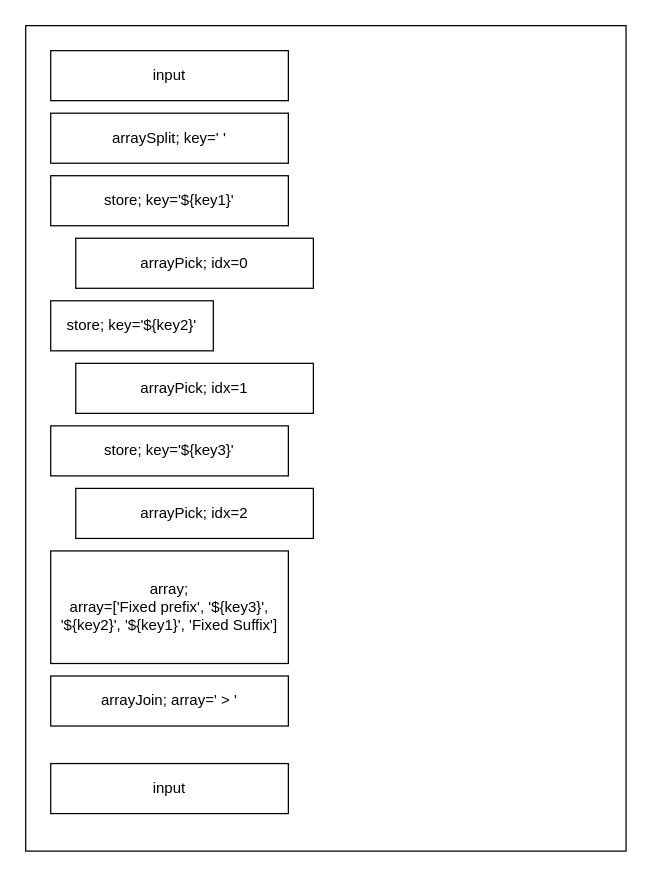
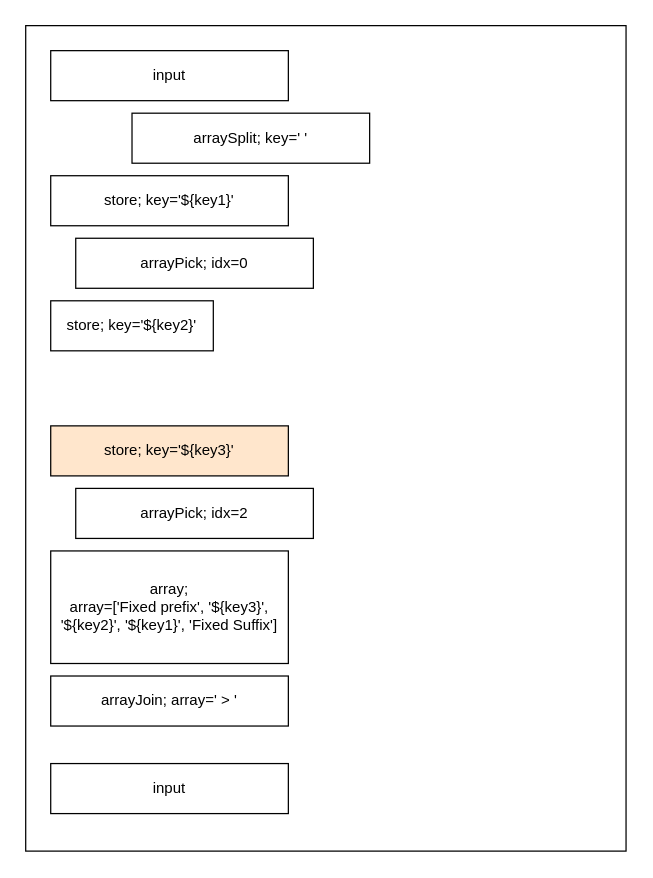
node "arraySplit; key=' '": moved (169, 138) -> (251, 138)
node "arrayPick; idx=1": removed
node "store; key='${key3}'": fillcolor #ffffff -> #ffe6cc
